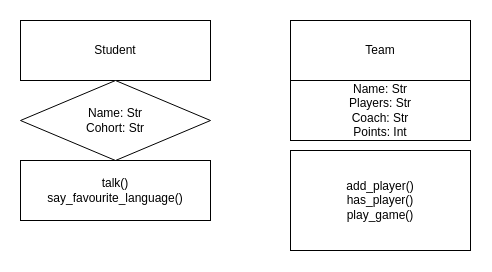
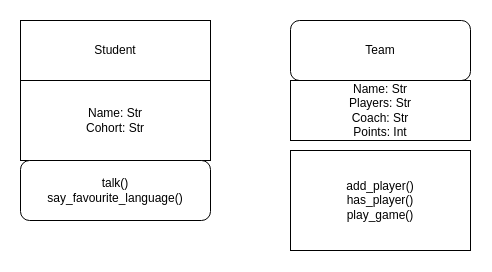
node "Team": shape rectangle -> rounded rectangle
node "Name: Str Cohort: Str": shape diamond -> rectangle
node "talk() say_favourite_language()": shape rectangle -> rounded rectangle
